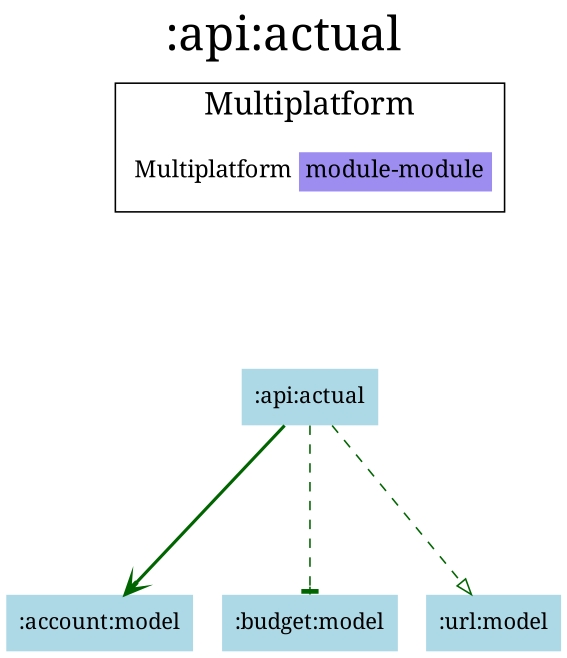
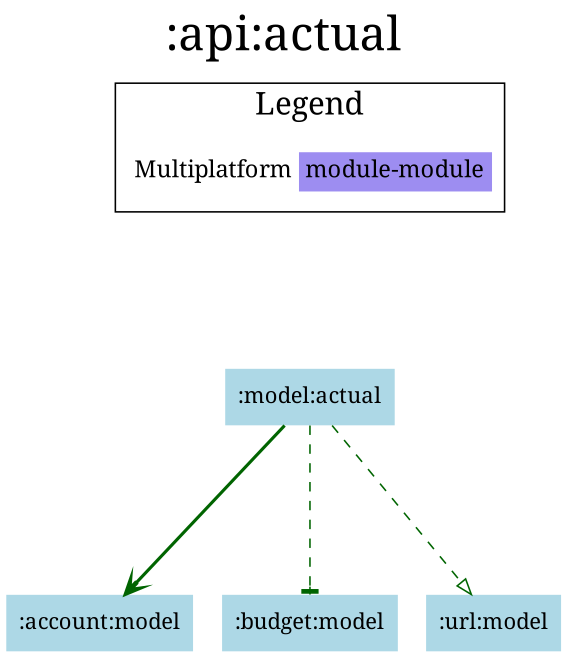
cluster "Multiplatform": label "Multiplatform" -> "Legend"
node ":api:actual": label ":api:actual" -> ":model:actual"
